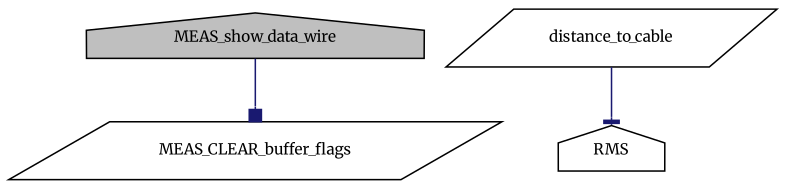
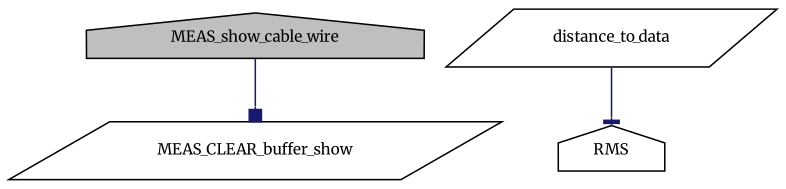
node "MEAS_show_data_wire": label "MEAS_show_data_wire" -> "MEAS_show_cable_wire"
node "distance_to_cable": label "distance_to_cable" -> "distance_to_data"
node "MEAS_CLEAR_buffer_flags": label "MEAS_CLEAR_buffer_flags" -> "MEAS_CLEAR_buffer_show"
